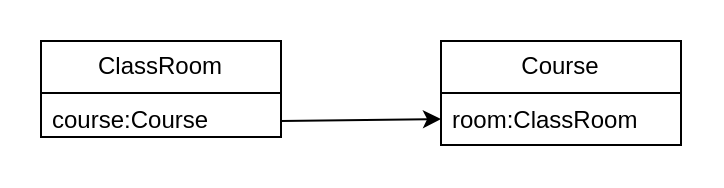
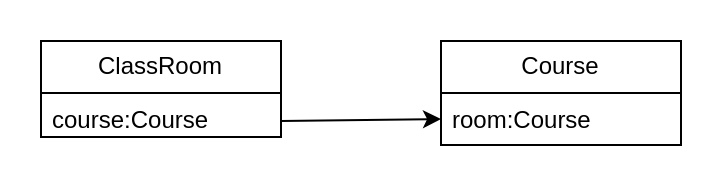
node "room:ClassRoom": label "room:ClassRoom" -> "room:Course"
